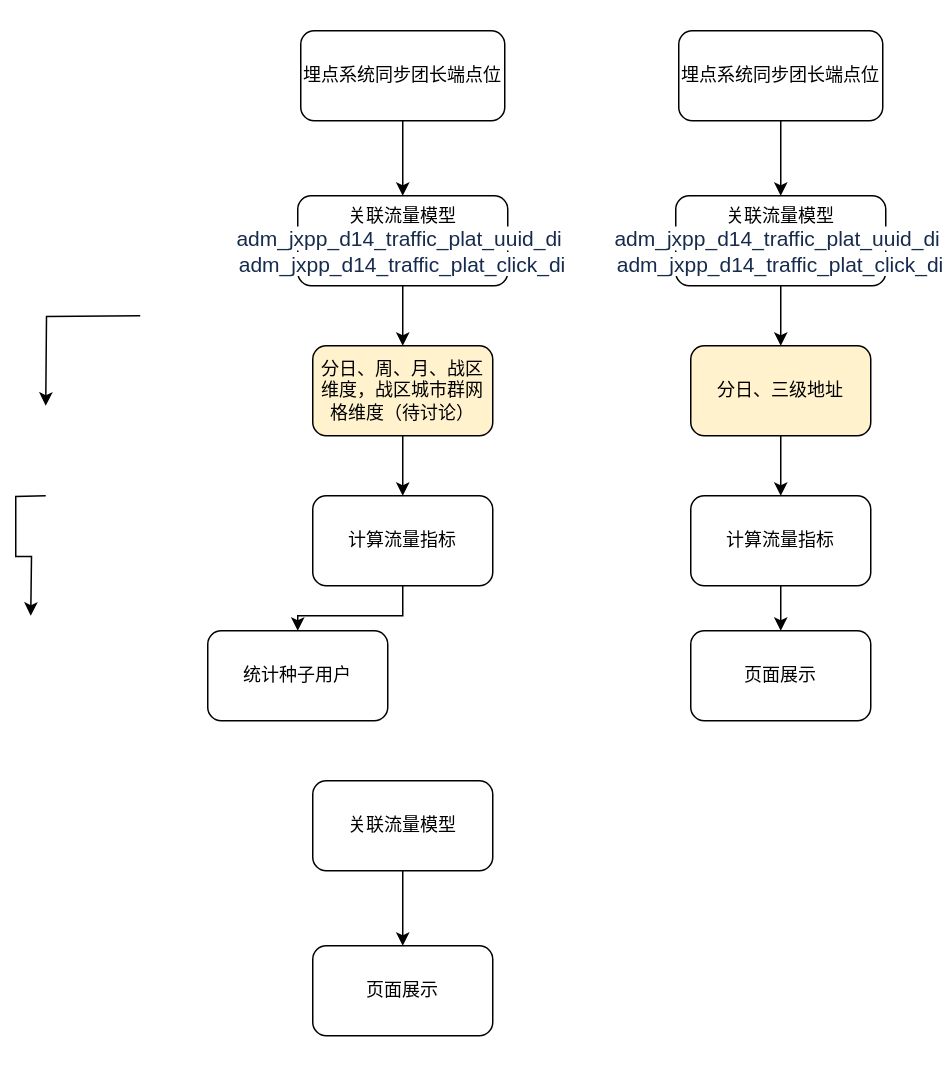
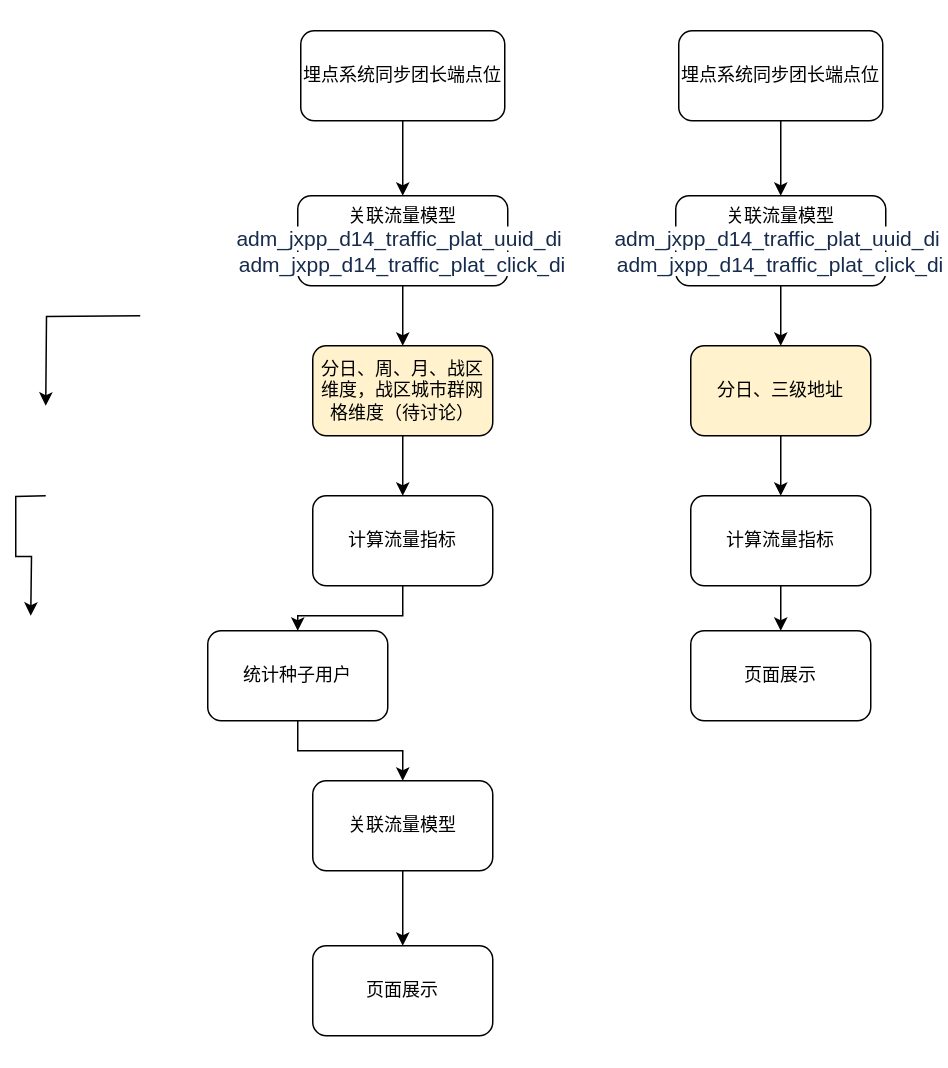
edge "统计种子用户" -> "关联流量模型": added
